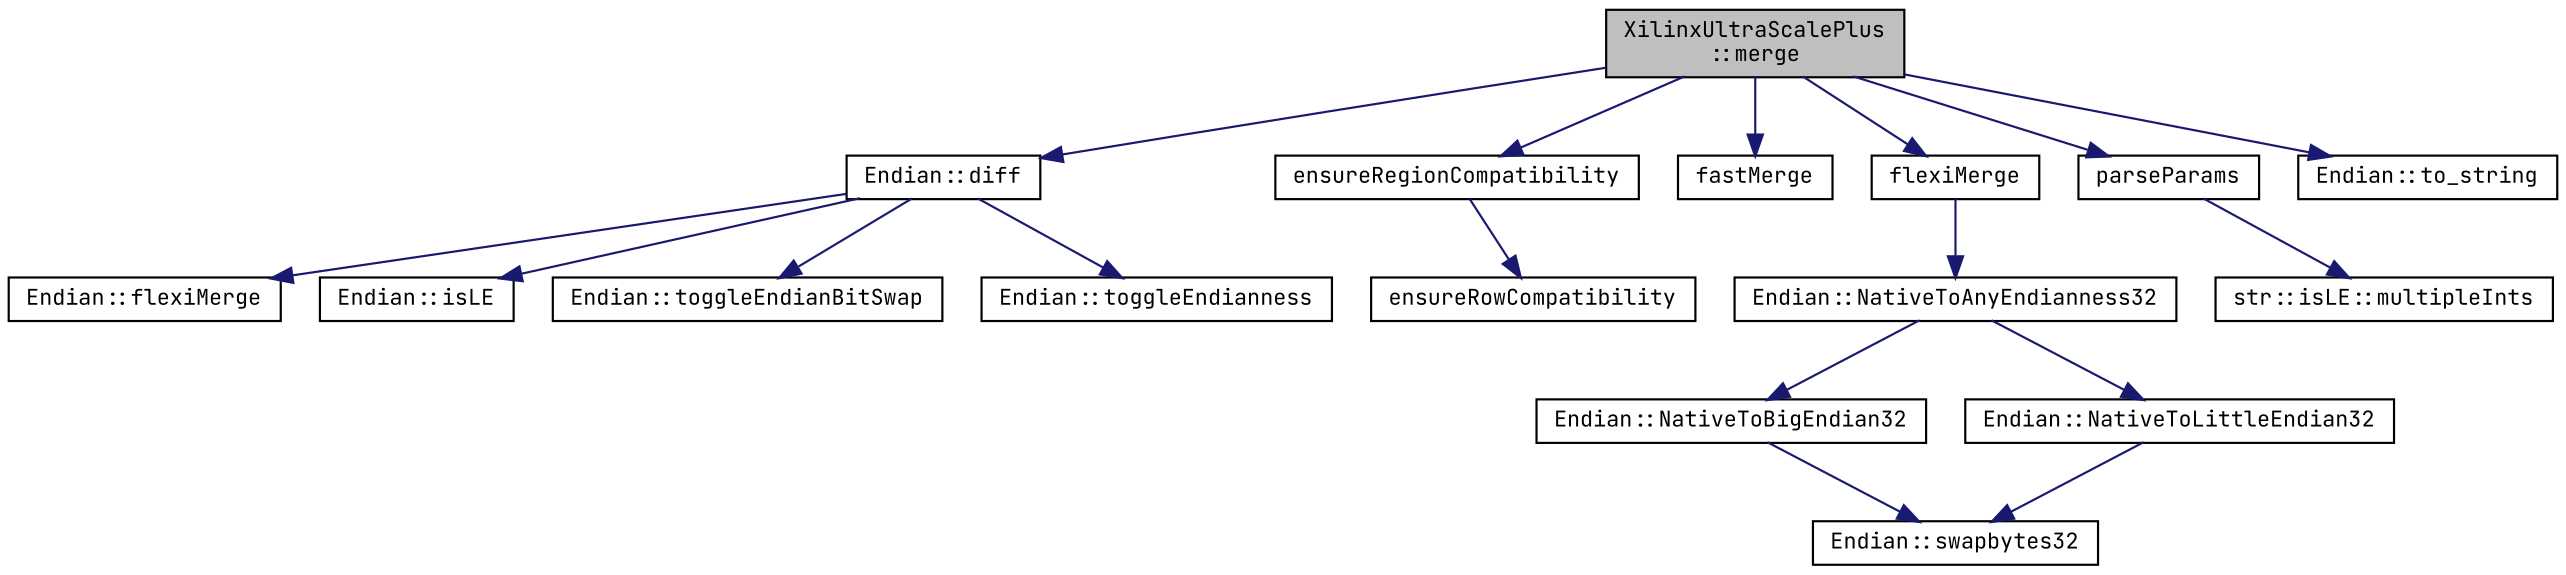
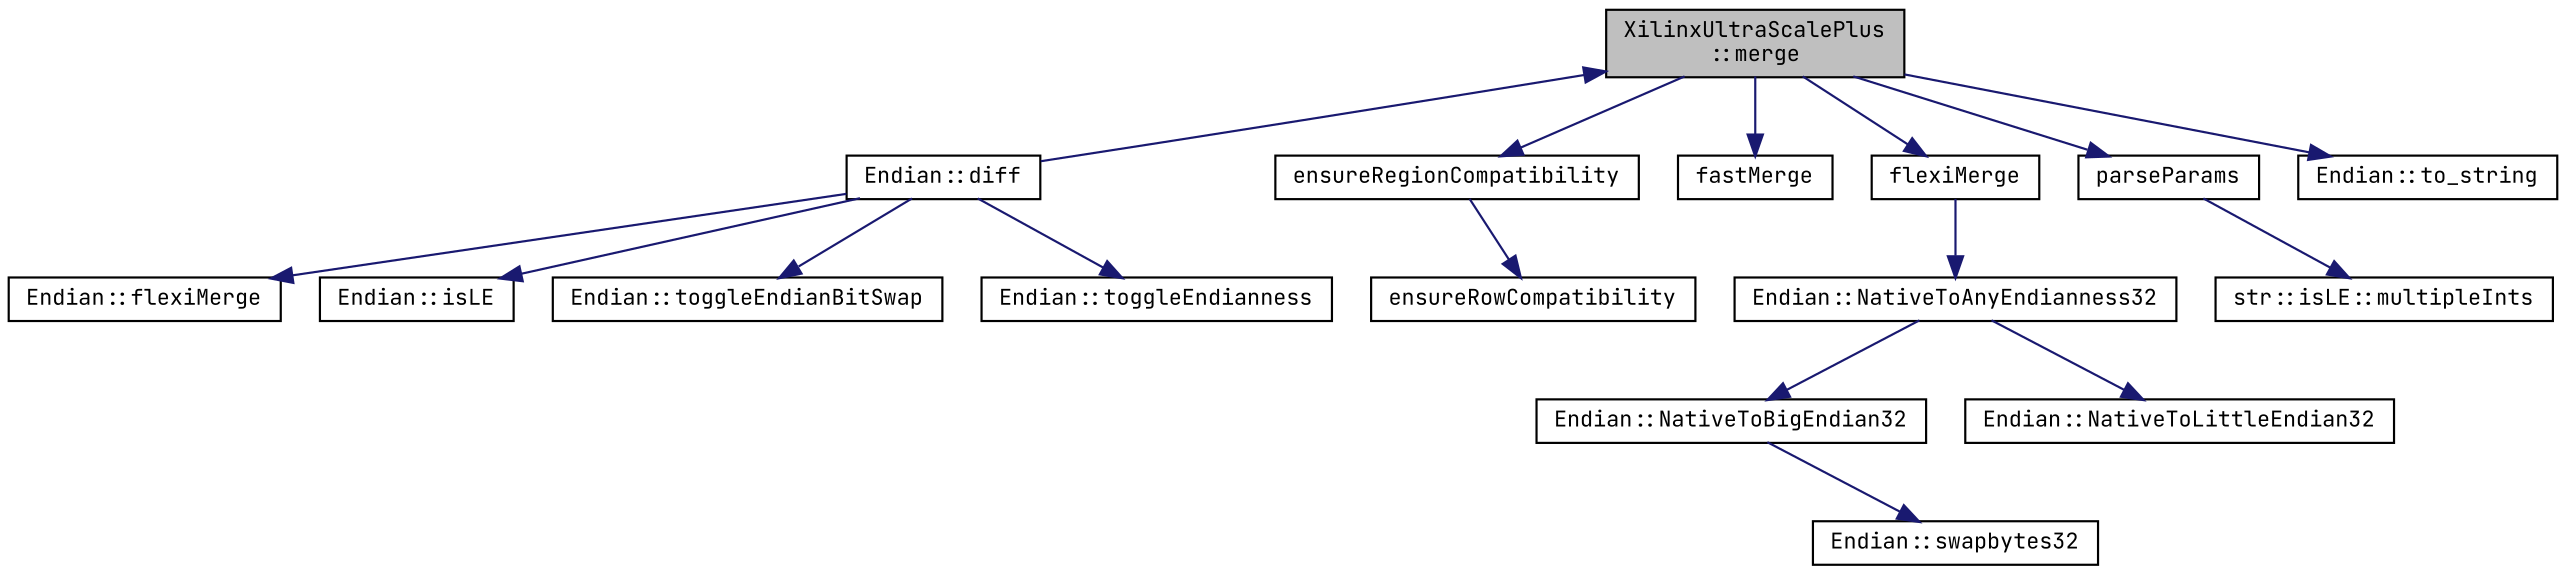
edge "XilinxUltraScalePlus ::merge" -> "Endian::diff": reversed
edge "Endian::NativeToLittleEndian32" -> "Endian::swapbytes32": removed
